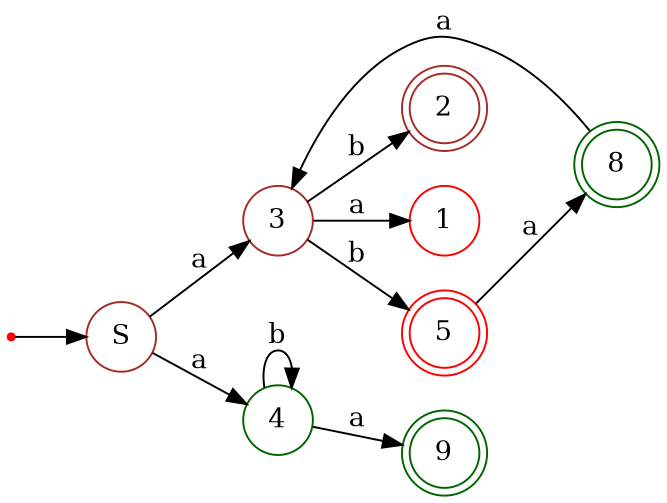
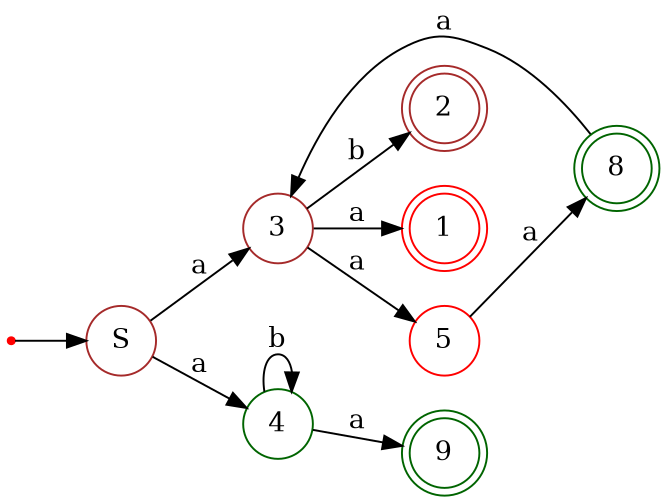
node "1": shape circle -> doublecircle
edge "3" -> "5": label "b" -> "a"
node "5": shape doublecircle -> circle
